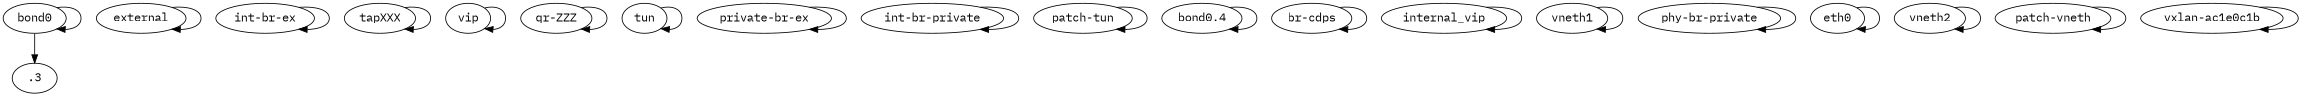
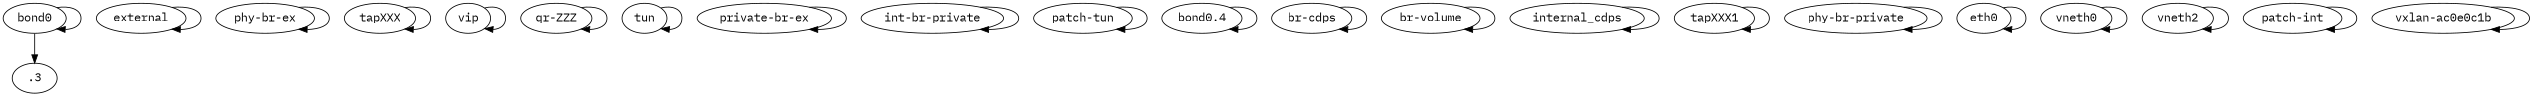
node "int-br-ex": label "int-br-ex" -> "phy-br-ex"
node "br-volume": added
node "internal_vip": label "internal_vip" -> "internal_cdps"
node "vneth1": label "vneth1" -> "tapXXX1"
node "patch-vneth": label "patch-vneth" -> "patch-int"
node "vneth0": added
node "vxlan-ac1e0c1b": label "vxlan-ac1e0c1b" -> "vxlan-ac0e0c1b"
